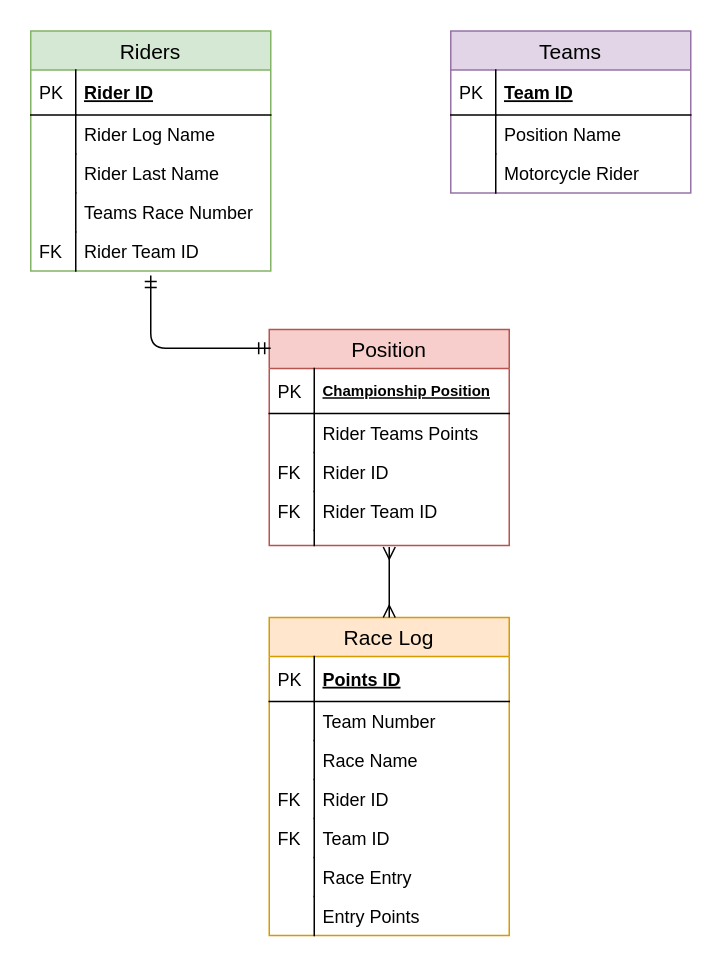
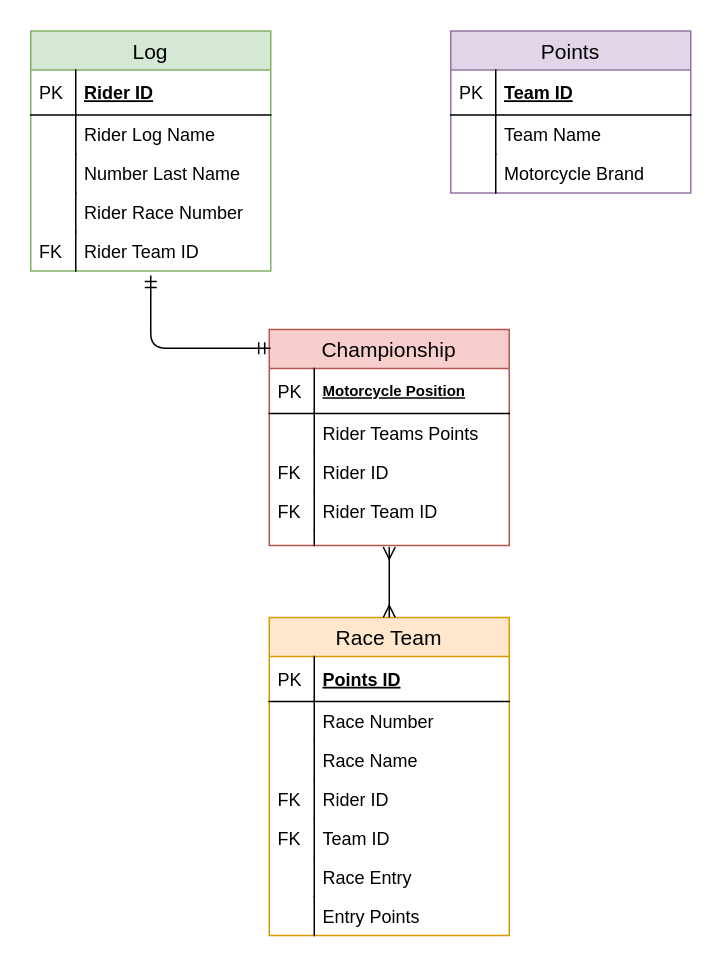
node "Riders": label "Riders" -> "Log"
node "Teams": label "Teams" -> "Points"
node "Position Name": label "Position Name" -> "Team Name"
node "Rider Last Name": label "Rider Last Name" -> "Number Last Name"
node "Motorcycle Rider": label "Motorcycle Rider" -> "Motorcycle Brand"
node "Teams Race Number": label "Teams Race Number" -> "Rider Race Number"
node "Position": label "Position" -> "Championship"
node "Championship Position": label "Championship Position" -> "Motorcycle Position"
node "Race Log": label "Race Log" -> "Race Team"
node "Team Number": label "Team Number" -> "Race Number"
